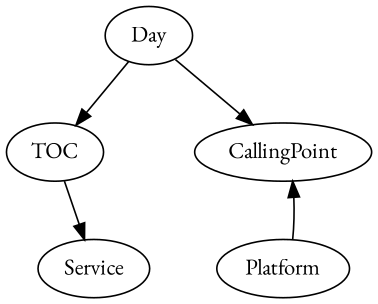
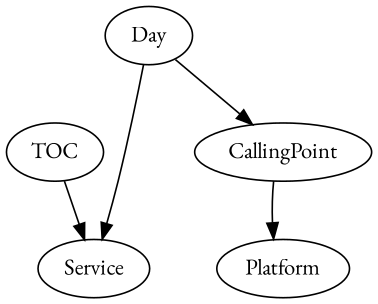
edge "Day" -> "TOC": now "Day" -> "Service"
edge "Platform" -> "CallingPoint": reversed
